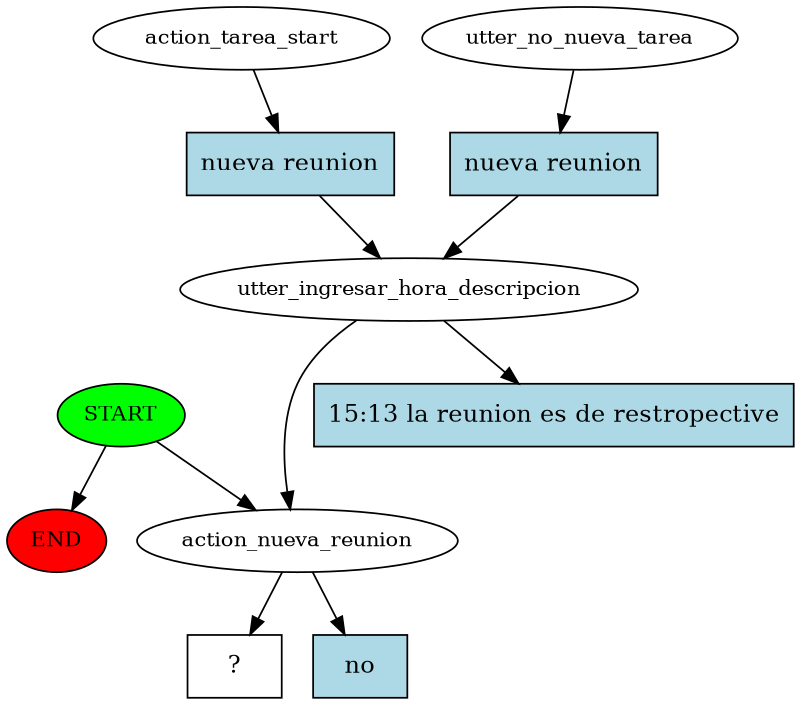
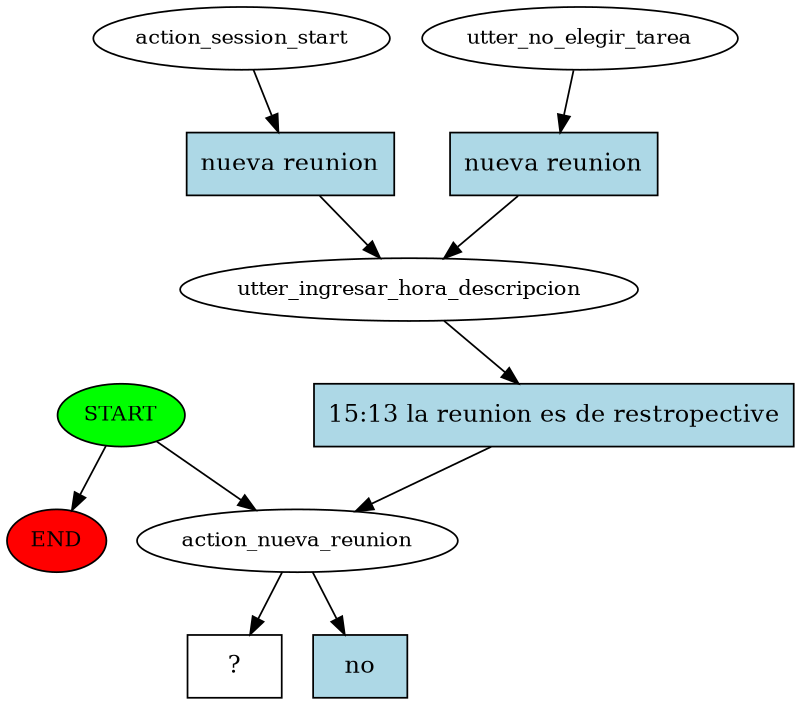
node "action_tarea_start": label "action_tarea_start" -> "action_session_start"
node "utter_no_nueva_tarea": label "utter_no_nueva_tarea" -> "utter_no_elegir_tarea"
edge "utter_ingresar_hora_descripcion" -> "action_nueva_reunion": now "15:13 la reunion es de restropective" -> "action_nueva_reunion"
